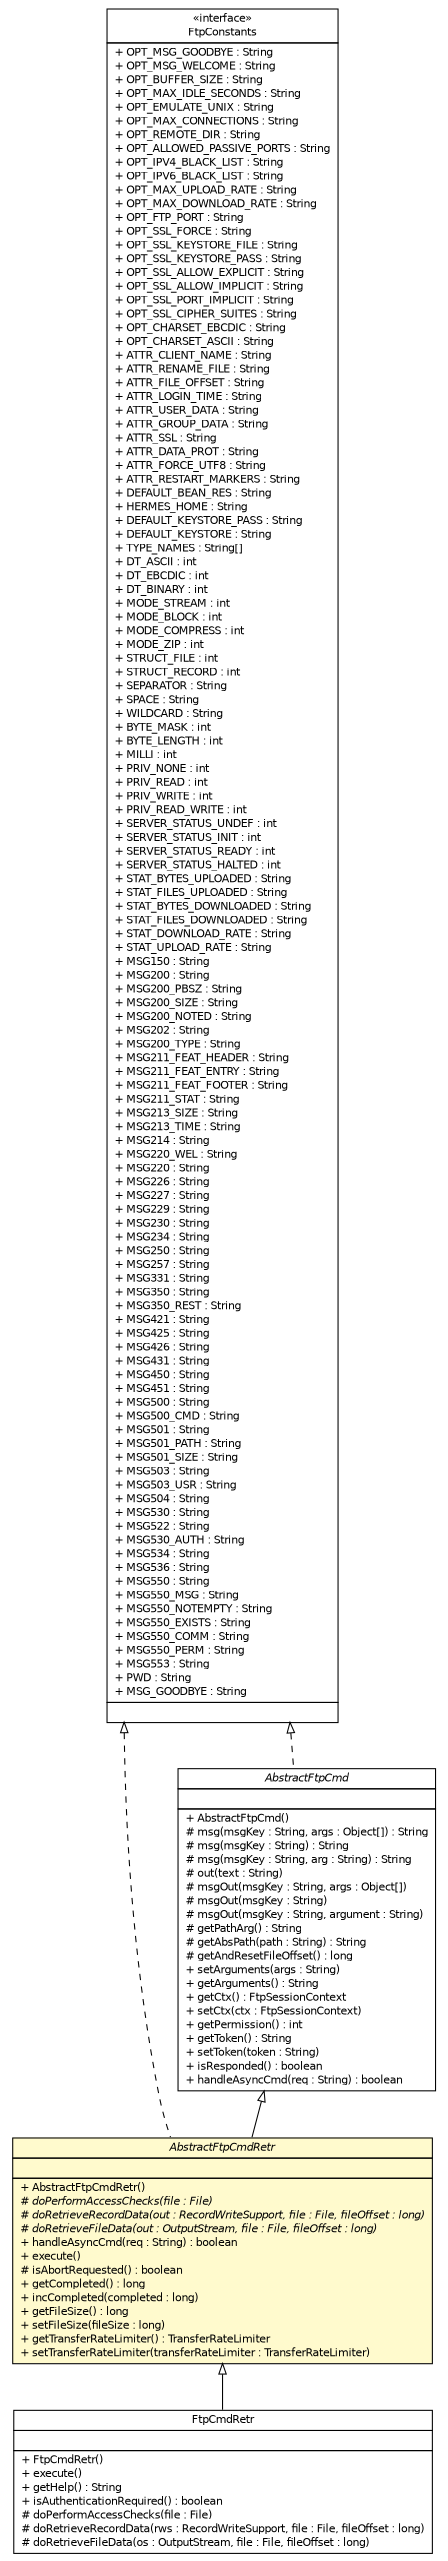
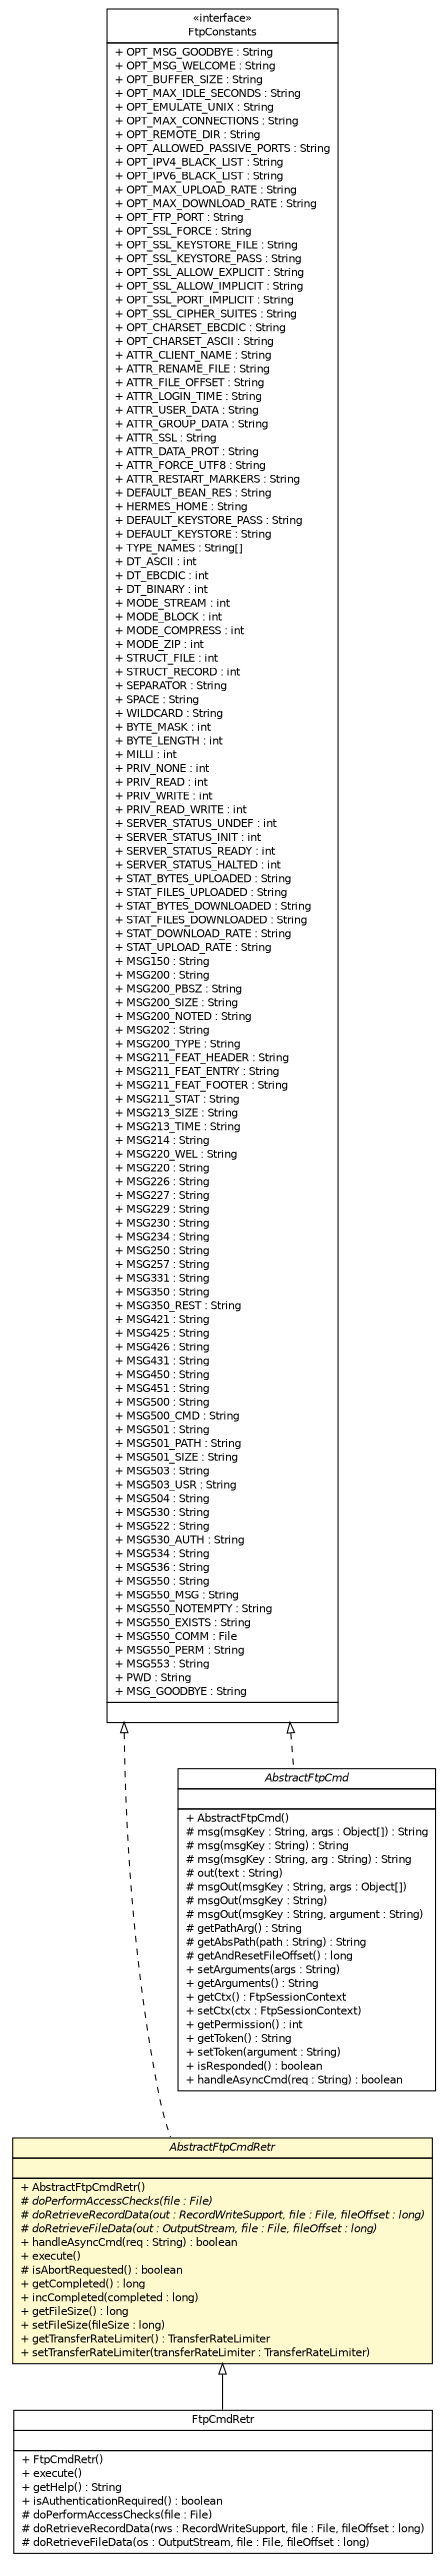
node "FtpConstants": text "+ MSG550_COMM : String" -> "+ MSG550_COMM : File"
node "AbstractFtpCmd": text "+ setToken(token : String)" -> "+ setToken(argument : String)"
edge "AbstractFtpCmdRetr" -> "AbstractFtpCmd": removed
